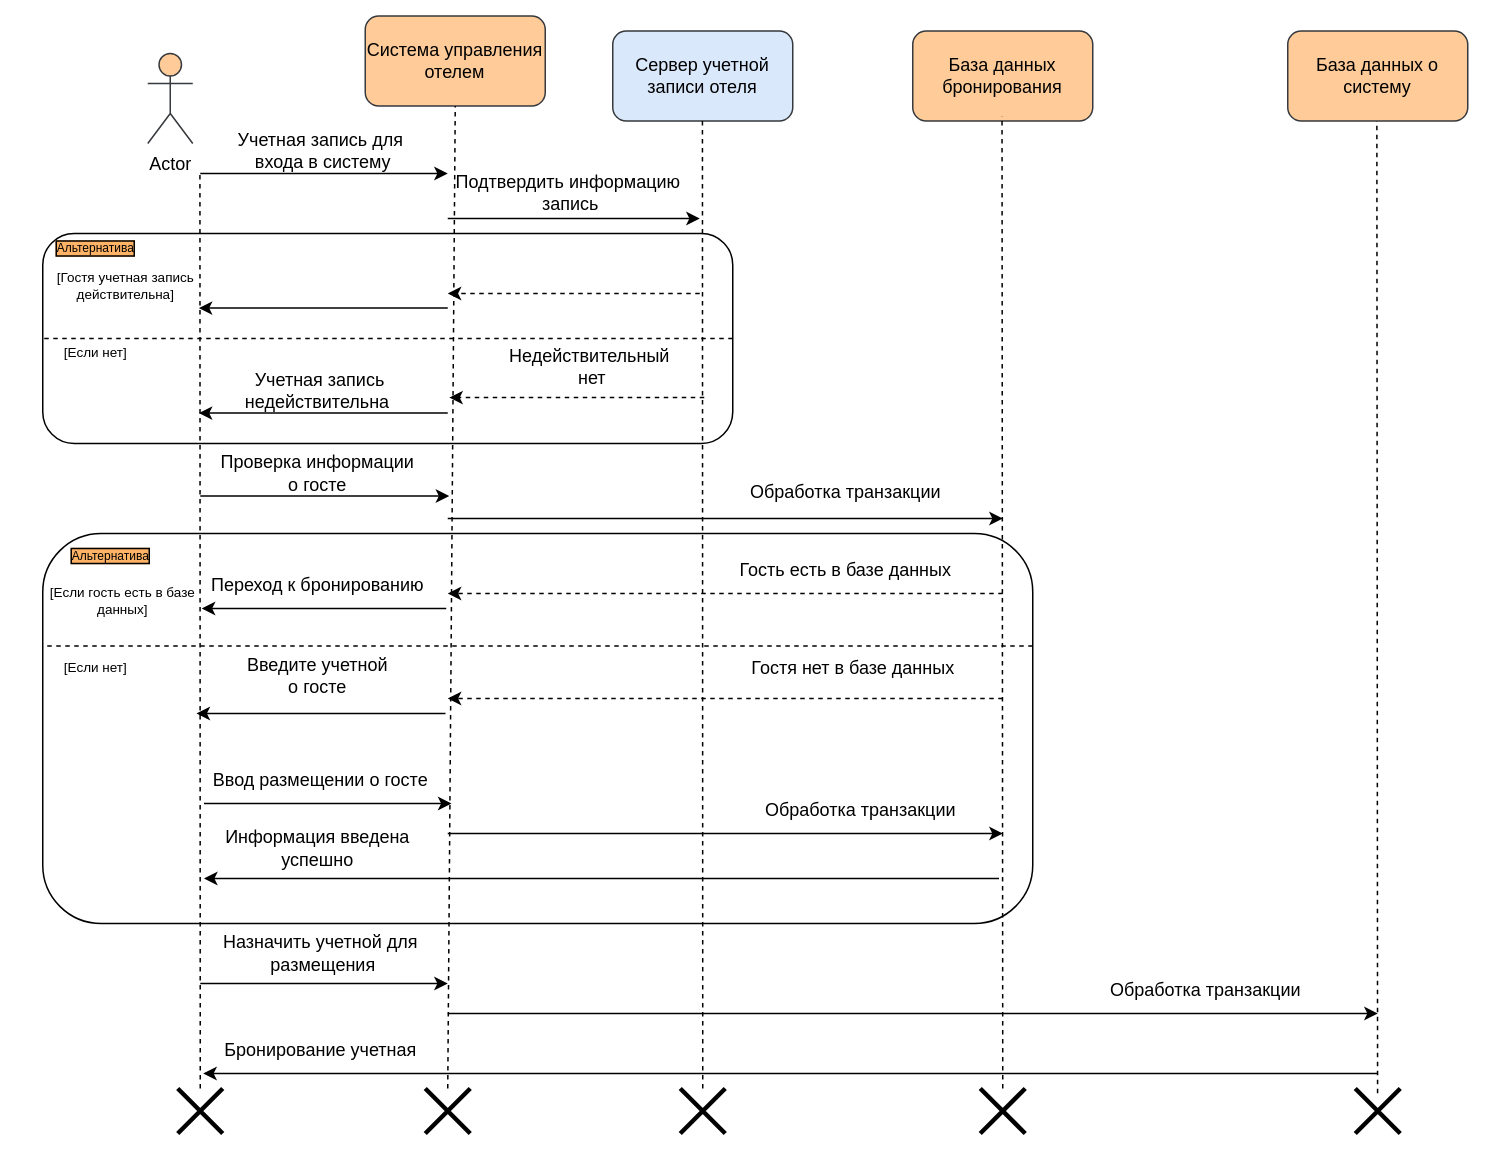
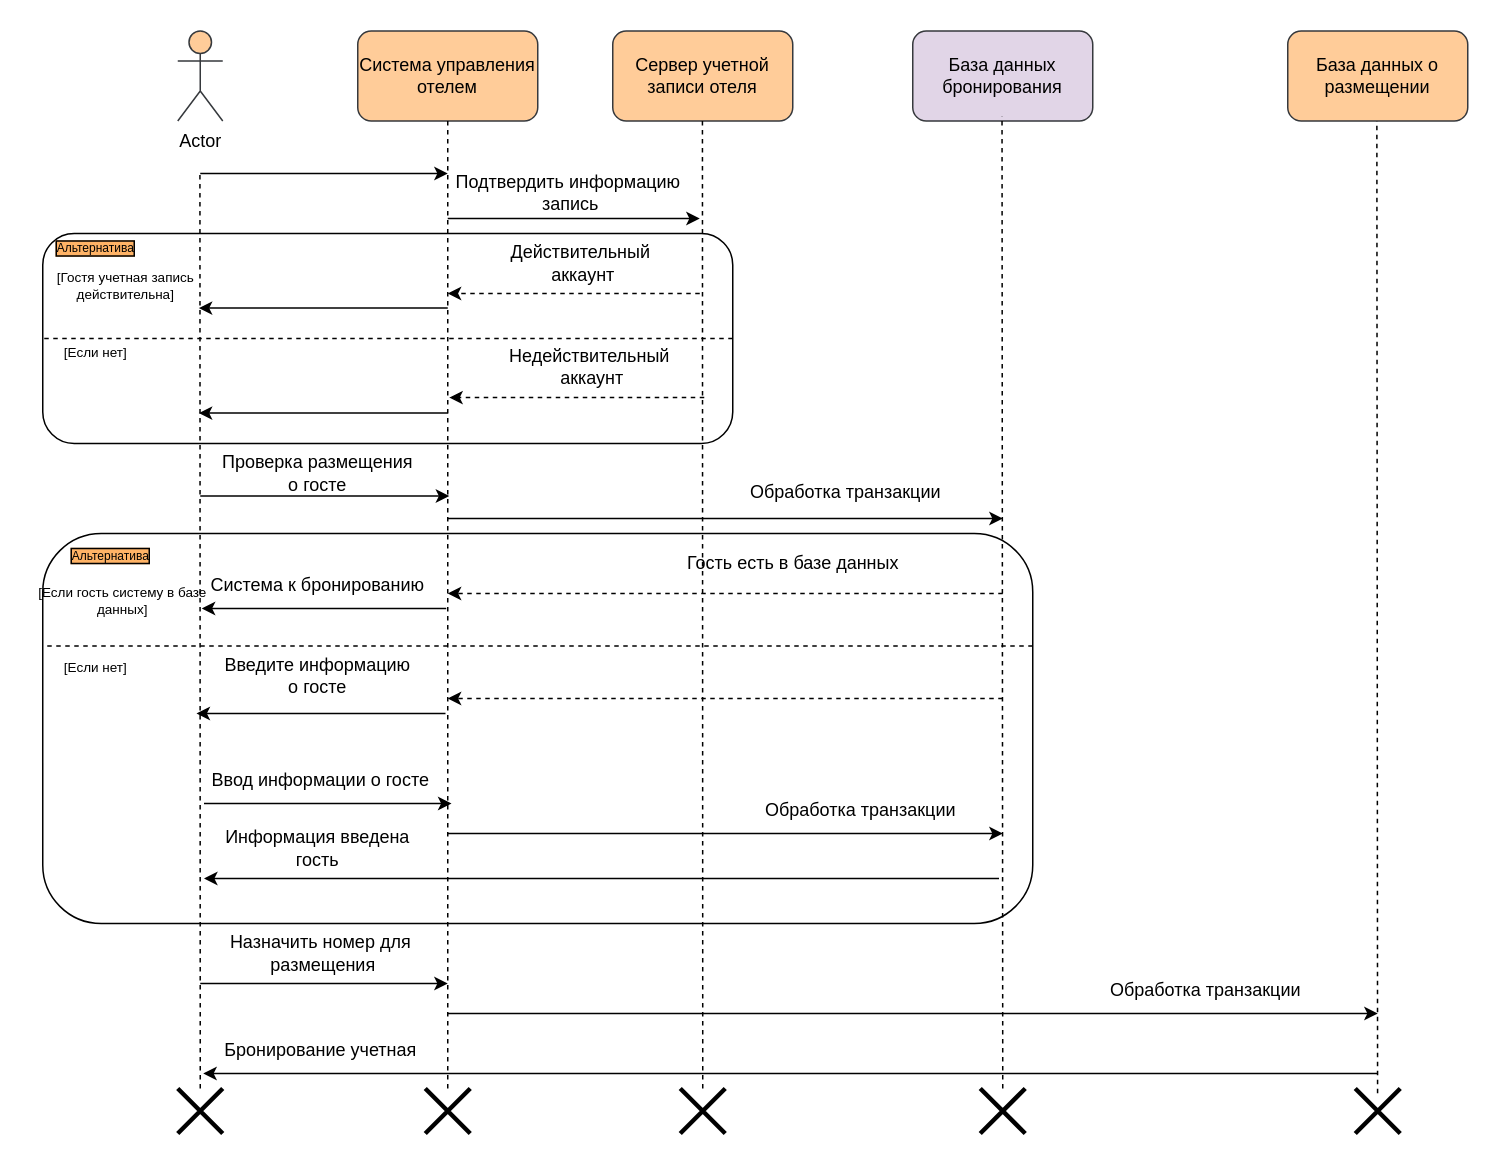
node "Система управления отелем": moved (455, 61) -> (448, 76)
node "Сервер учетной записи отеля": fillcolor #dae8fc -> #ffcc99
node "База данных бронирования": fillcolor #ffcc99 -> #e1d5e7
node "База данных о систему": label "База данных о систему" -> "База данных о размещении"
node "Actor": moved (170, 98) -> (200, 76)
node "Учетная запись для входа в систему": removed
node "Действительный аккаунт": added
node "Недействительный нет": label "Недействительный нет" -> "Недействительный аккаунт"
node "Учетная запись недействительна": removed
node "Проверка информации о госте": label "Проверка информации о госте" -> "Проверка размещения о госте"
node "Гость есть в базе данных": moved (845, 571) -> (793, 563)
node "Переход к бронированию": label "Переход к бронированию" -> "Система к бронированию"
node "[Если гость есть в базе данных]": label "[Если гость есть в базе данных]" -> "[Если гость систему в базе данных]"
node "Гостя нет в базе данных": removed
node "Введите учетной о госте": label "Введите учетной о госте" -> "Введите информацию о госте"
node "Ввод размещении о госте": label "Ввод размещении о госте" -> "Ввод информации о госте"
node "Информация введена успешно": label "Информация введена успешно" -> "Информация введена гость"
node "Назначить учетной для размещения": label "Назначить учетной для размещения" -> "Назначить номер для размещения"
